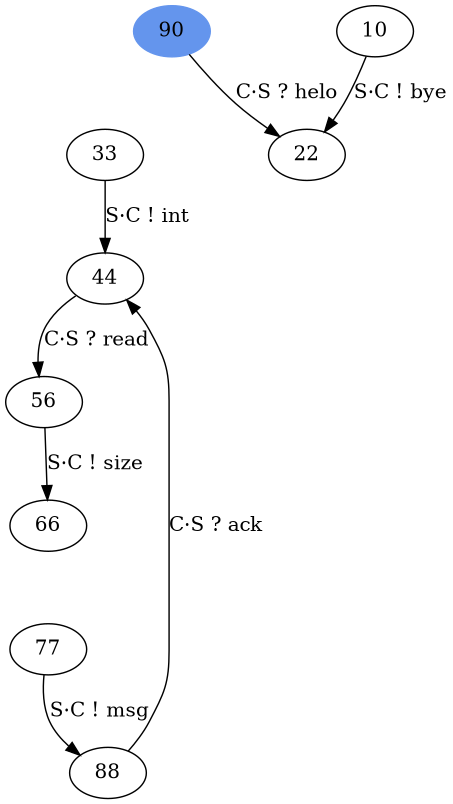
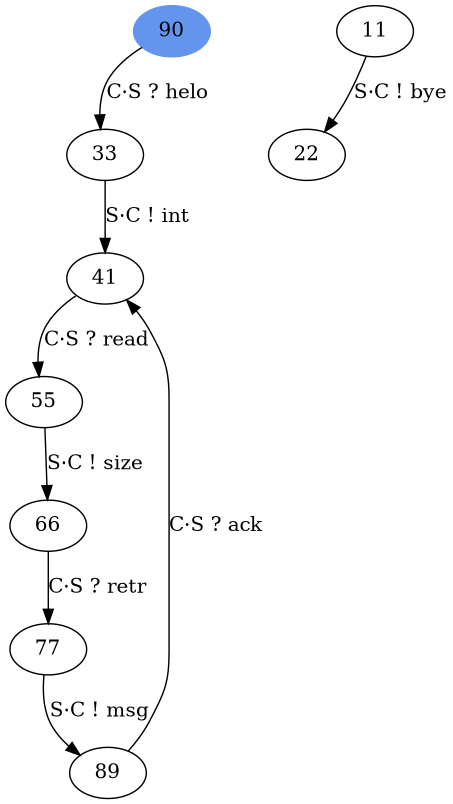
node "10": label "10" -> "11"
edge "90" -> "22": now "90" -> "33"
node "44": label "44" -> "41"
node "56": label "56" -> "55"
edge "66" -> "77": added, label "C·S ? retr"
node "88": label "88" -> "89"
